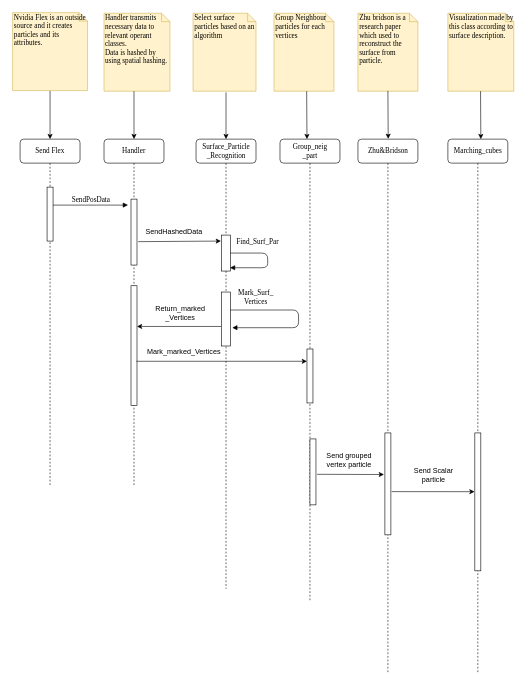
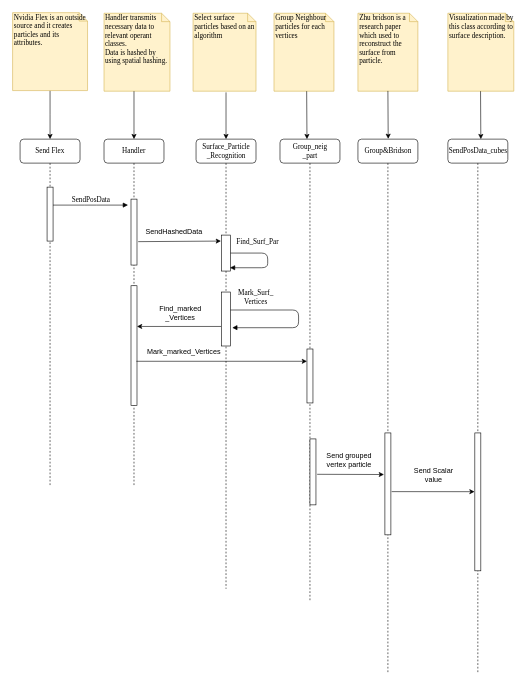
node "Zhu&Bridson": label "Zhu&Bridson" -> "Group&Bridson"
node "Marching_cubes": label "Marching_cubes" -> "SendPosData_cubes"
node "Return_marked _Vertices": label "Return_marked _Vertices" -> "Find_marked _Vertices"
node "Send Scalar particle": label "Send Scalar particle" -> "Send Scalar value"
